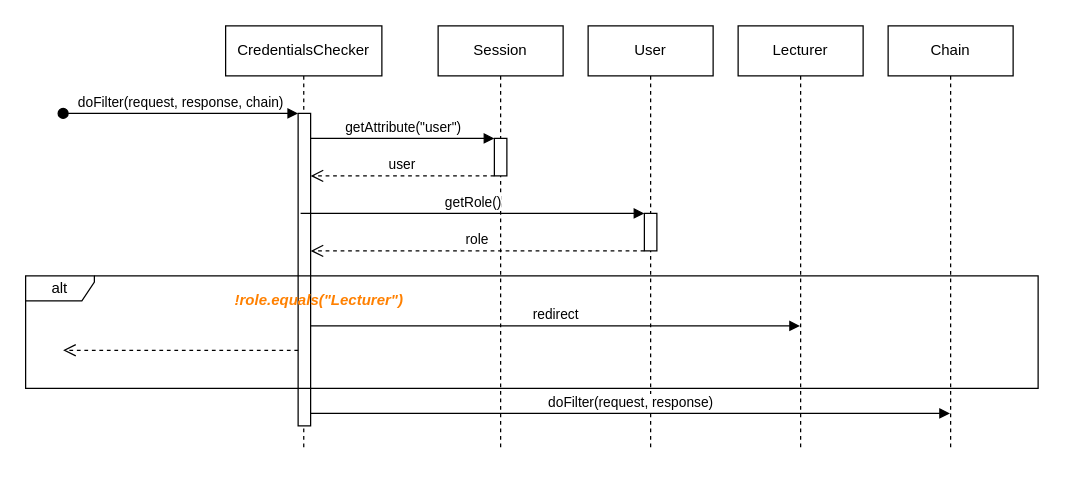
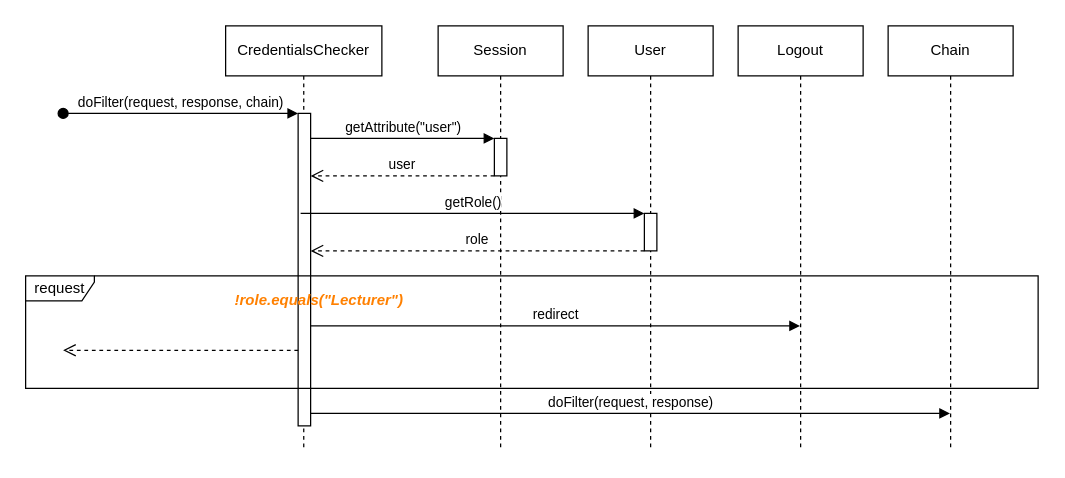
node "Lecturer": label "Lecturer" -> "Logout"
node "alt": label "alt" -> "request"
